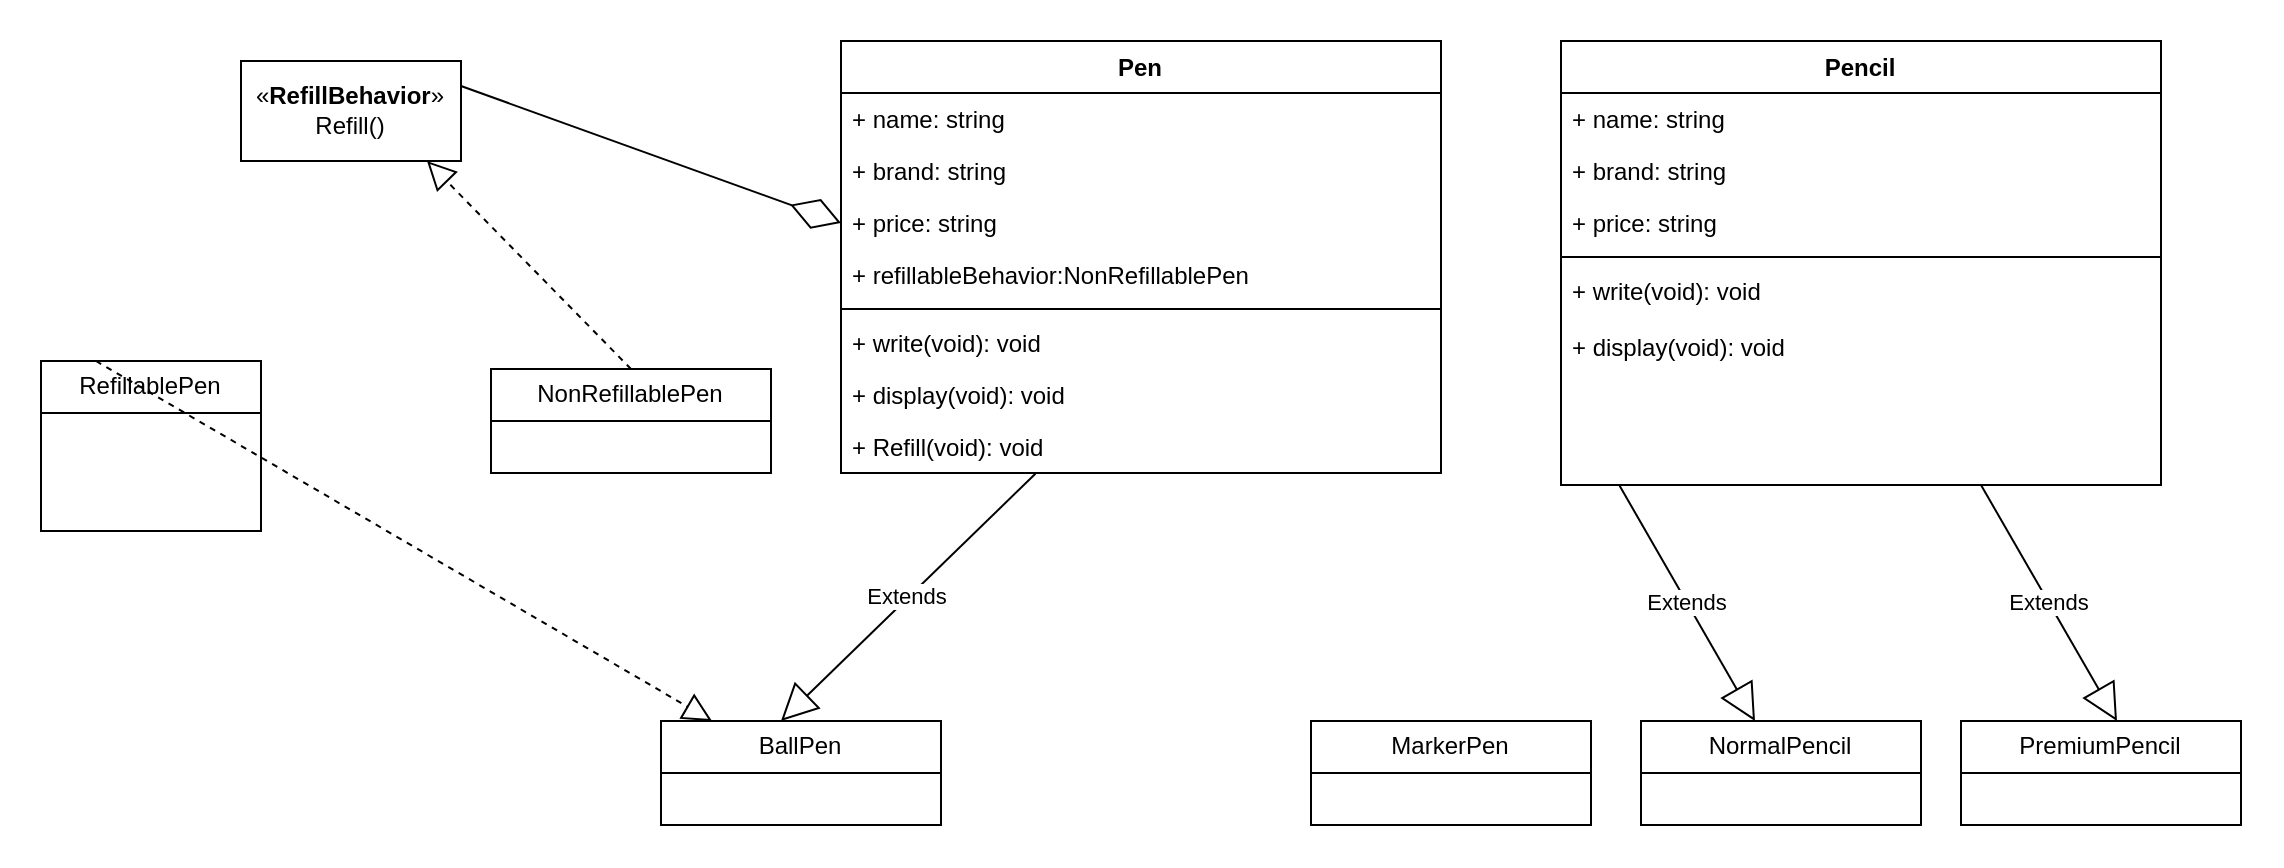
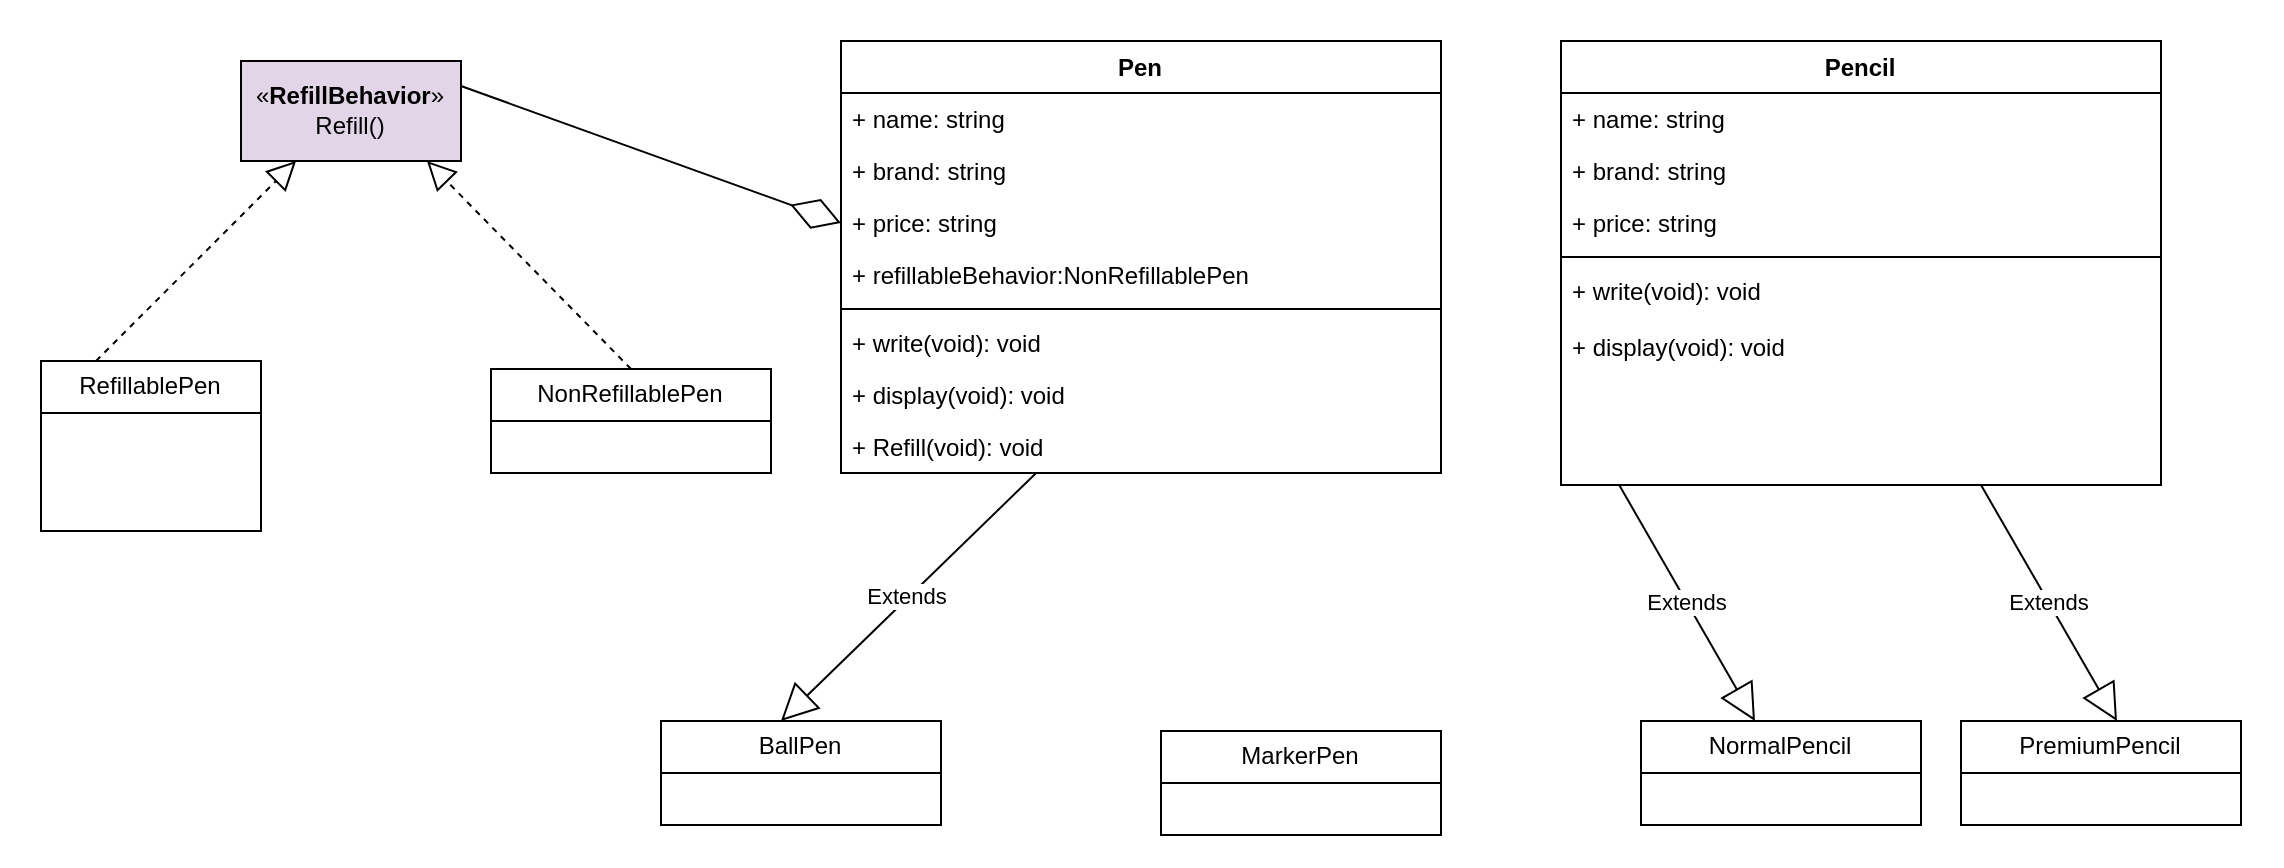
node "«RefillBehavior» Refill()": fillcolor #ffffff -> #e1d5e7
edge "RefillablePen" -> "BallPen": now "RefillablePen" -> "«RefillBehavior» Refill()"
node "MarkerPen": moved (1451, 773) -> (1301, 783)
